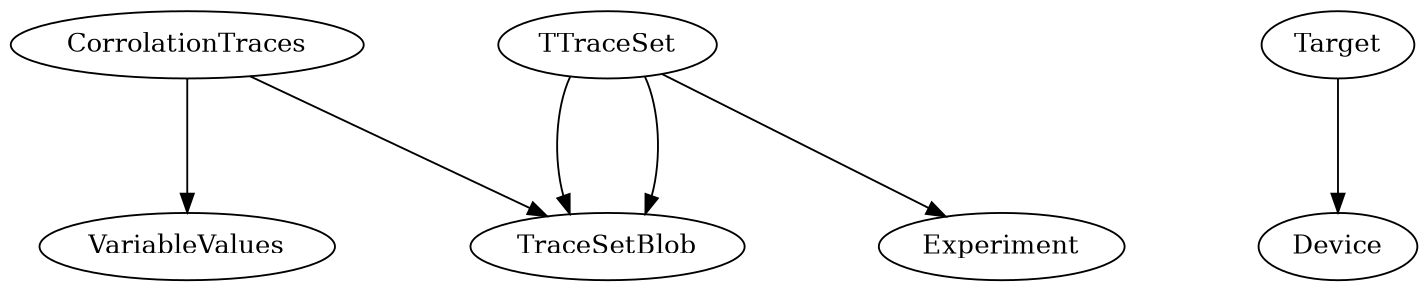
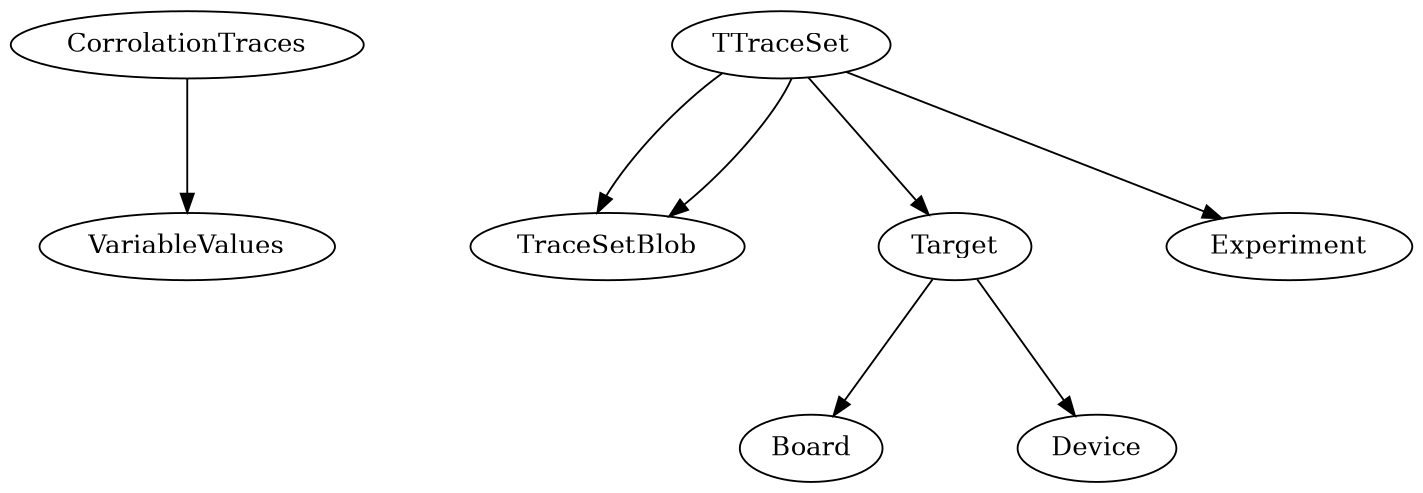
edge "TTraceSet" -> "Target": added
edge "CorrolationTraces" -> "TraceSetBlob": removed
node "Board": added
